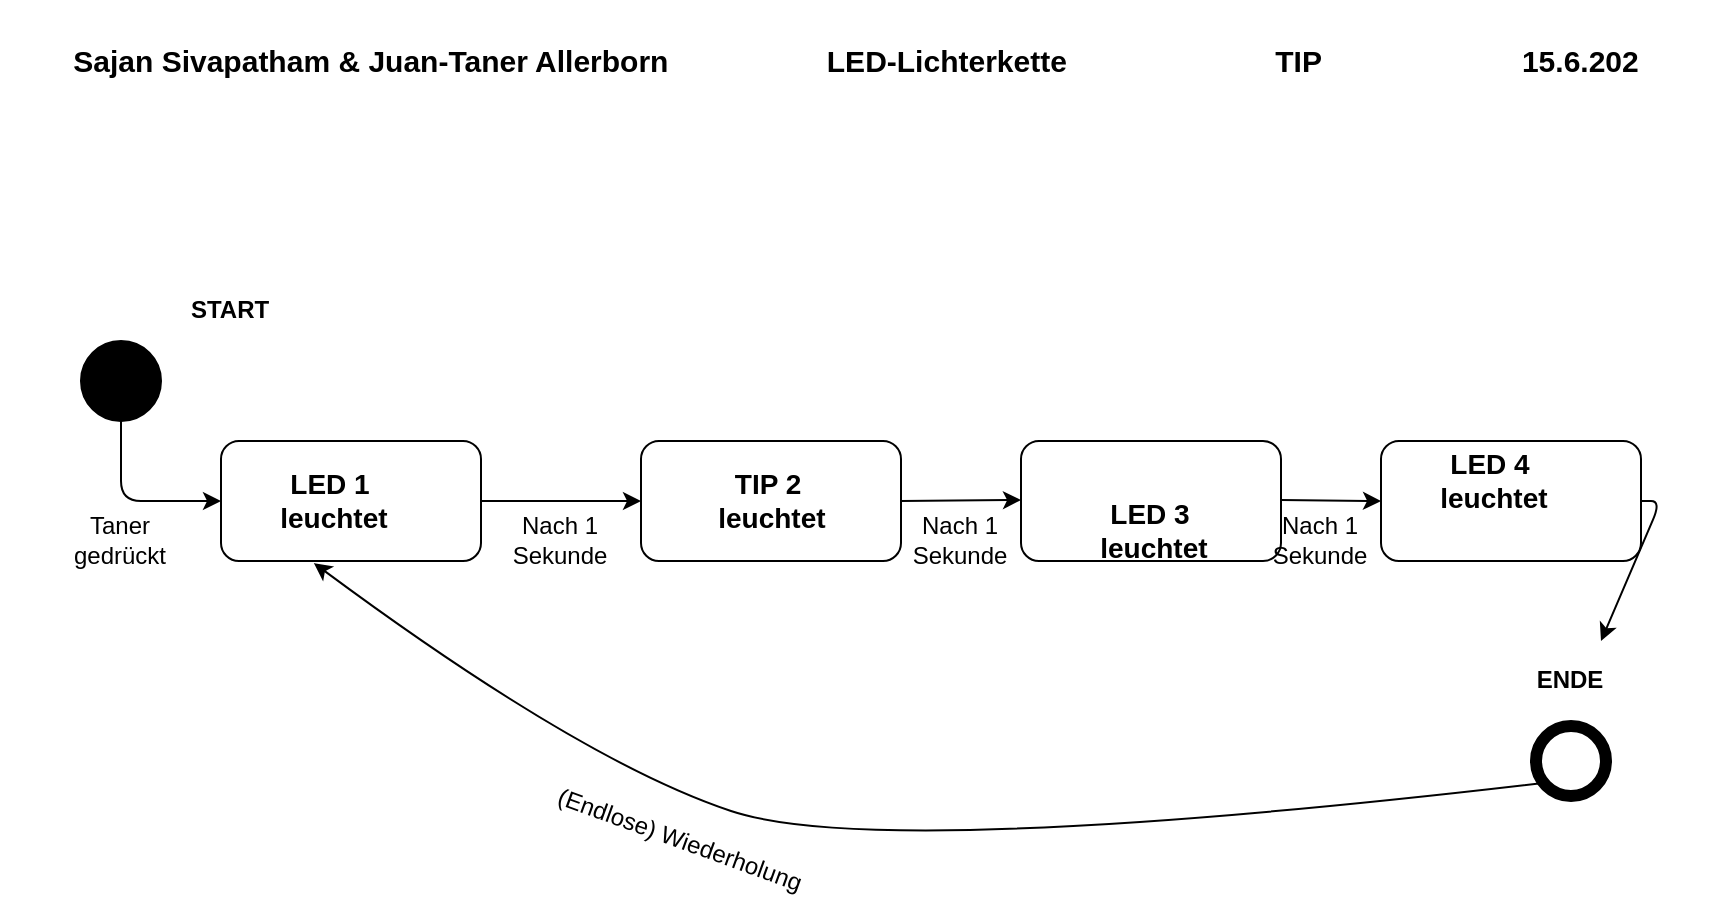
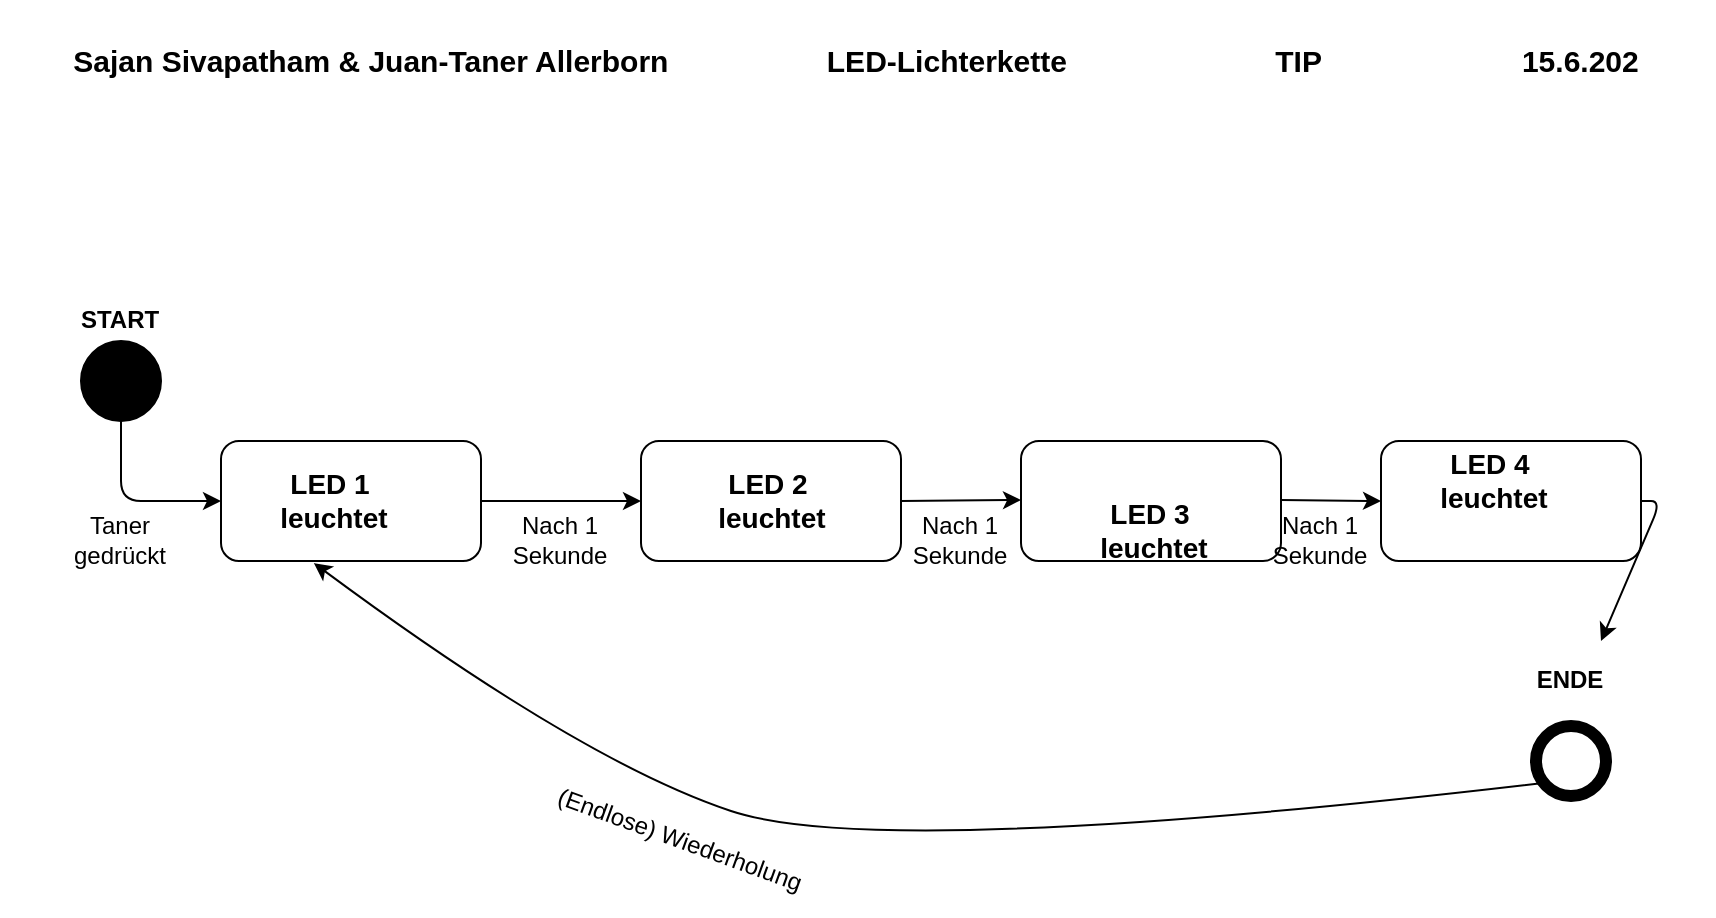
node "START": moved (231, 311) -> (121, 321)
node "TIP 2 leuchtet": label "TIP 2 leuchtet" -> "LED 2 leuchtet"
